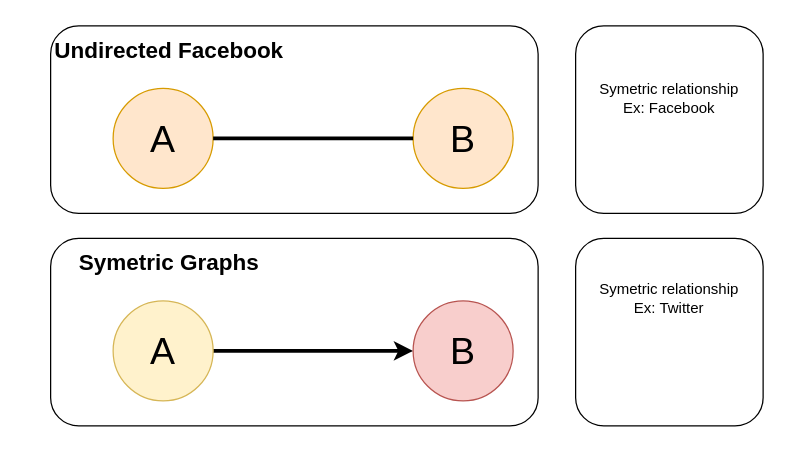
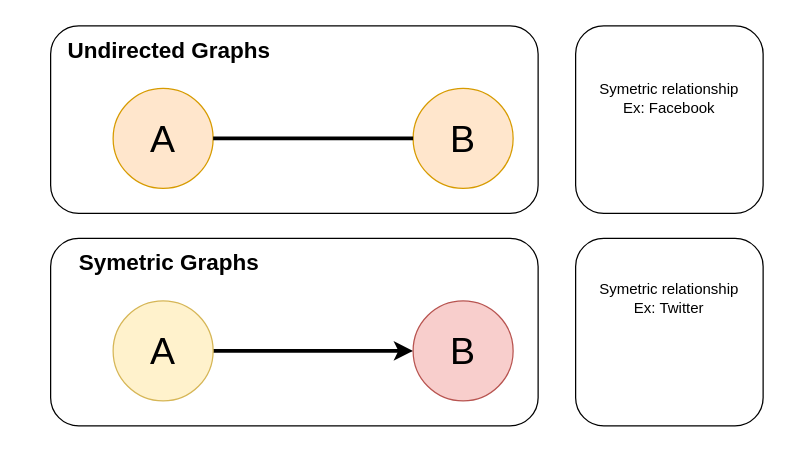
node "Undirected Facebook": label "Undirected Facebook" -> "Undirected Graphs"
